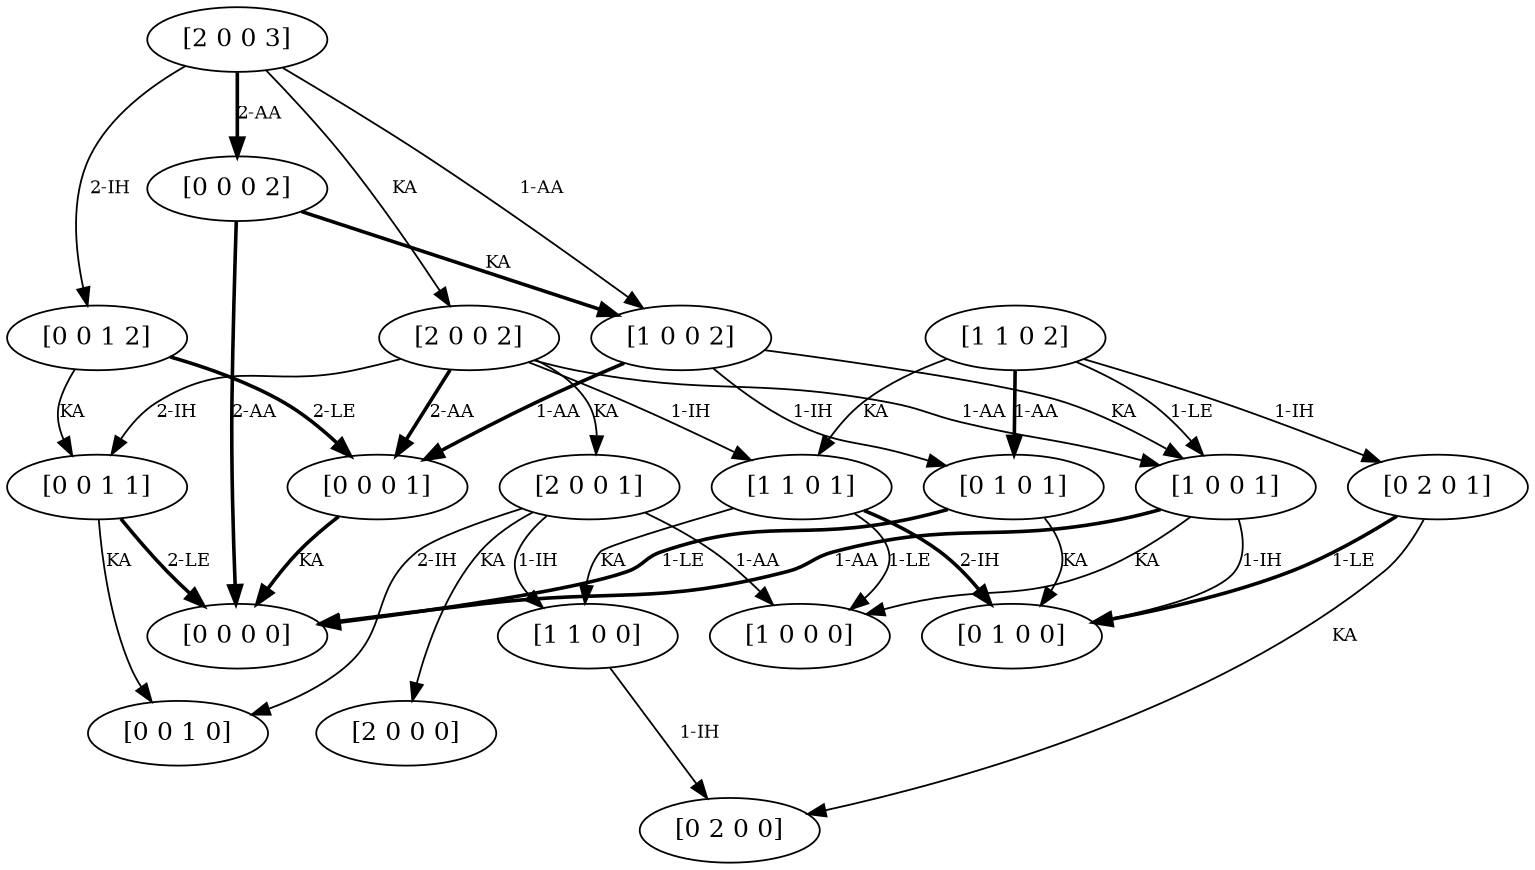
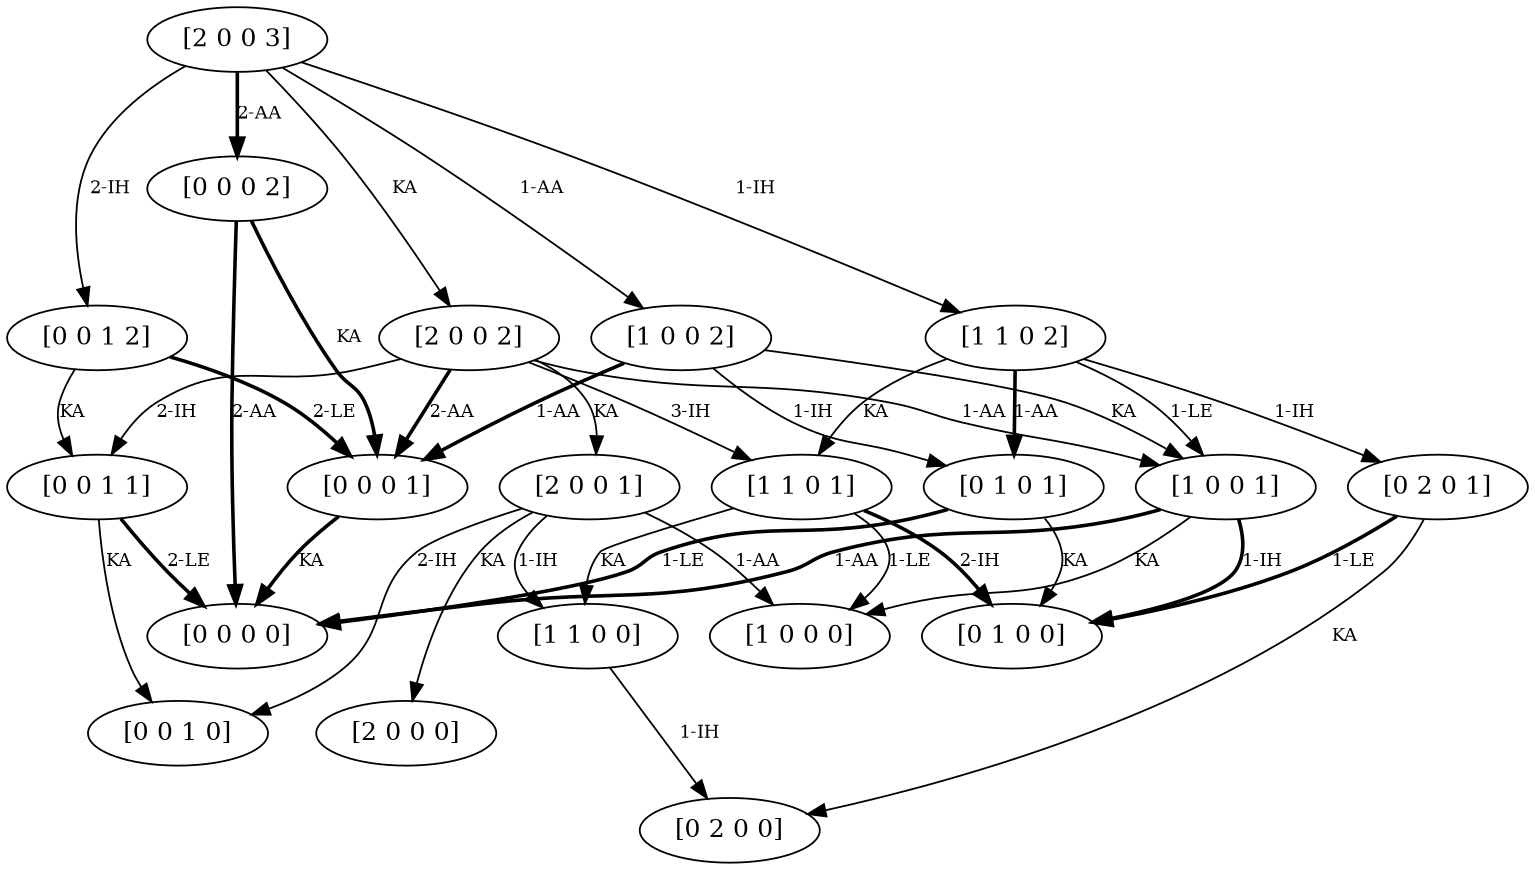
edge "[2 0 0 3]" -> "[1 1 0 2]": added, label "1-IH"
edge "[0 0 0 2]" -> "[1 0 0 2]": now "[0 0 0 2]" -> "[0 0 0 1]"
edge "[2 0 0 2]" -> "[1 1 0 1]": label "1-IH" -> "3-IH"
edge "[1 0 0 1]" -> "[0 1 0 0]": style solid -> bold
